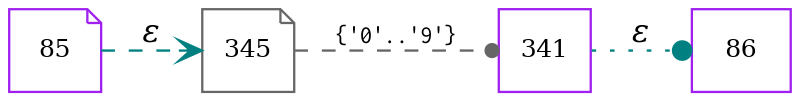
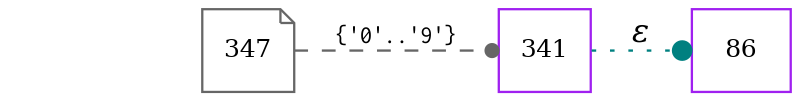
node "85": removed
node "345": label "345" -> "347"
